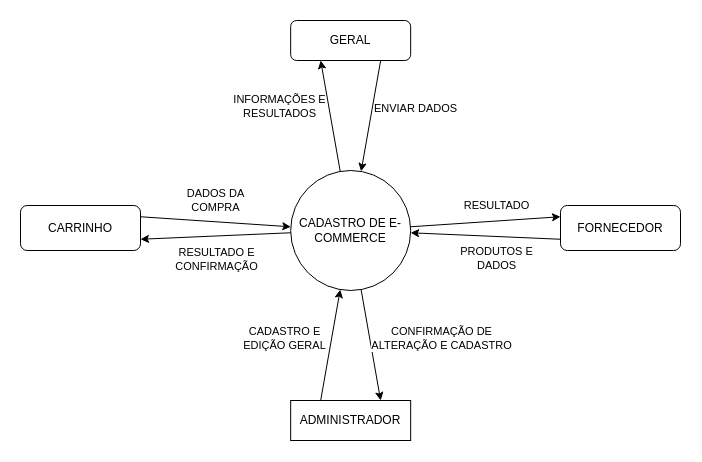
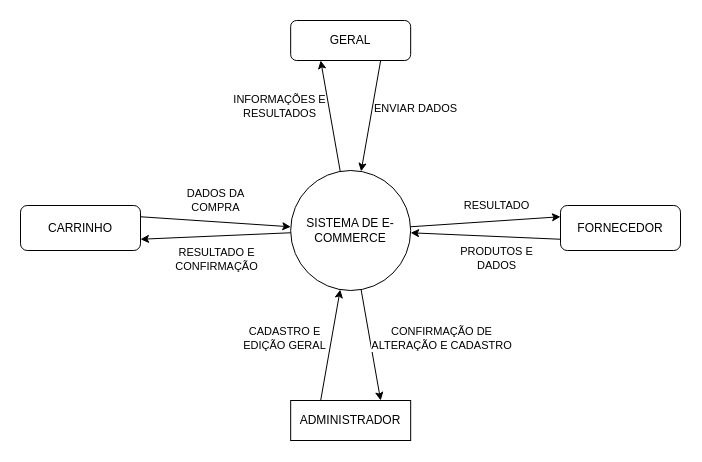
node "CADASTRO DE E-COMMERCE": label "CADASTRO DE E-COMMERCE" -> "SISTEMA DE E-COMMERCE"
